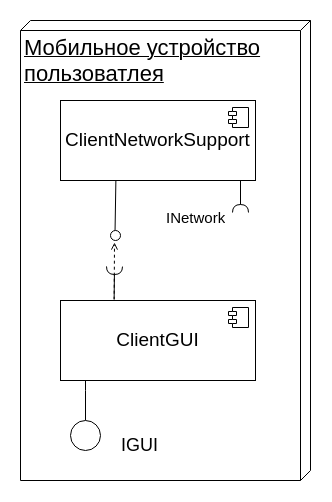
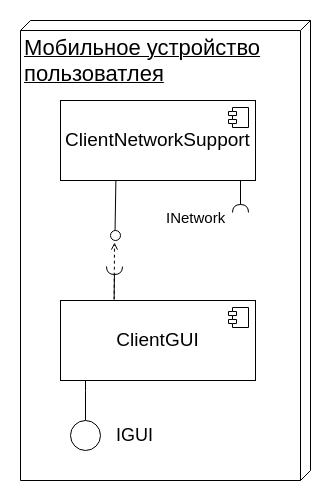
node "IGUI": moved (156, 446) -> (151, 436)
